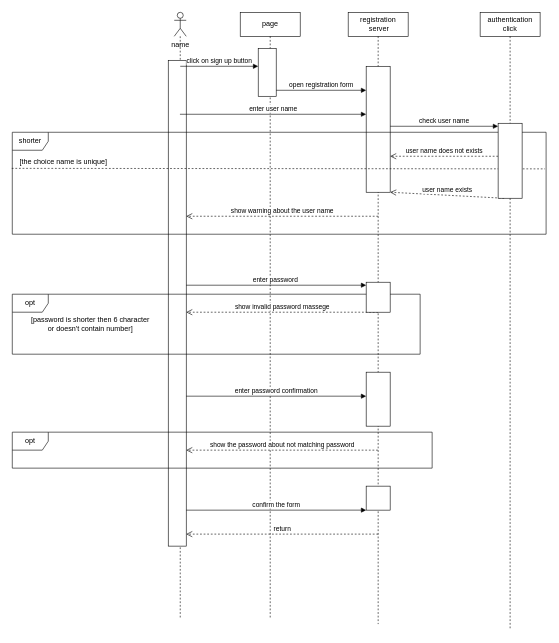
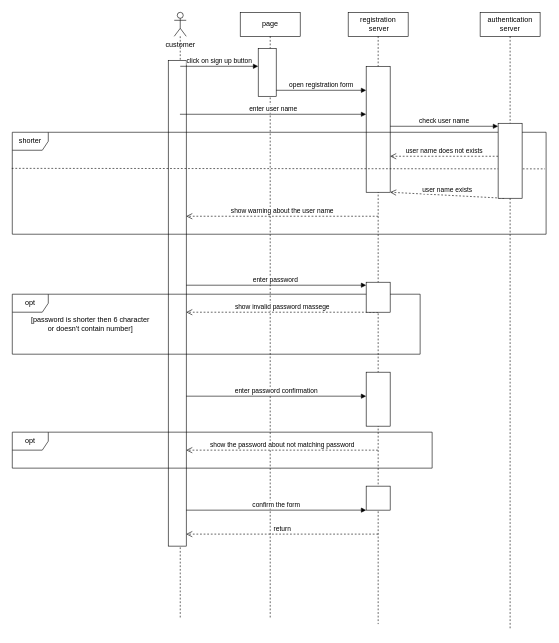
node "authentication click": label "authentication click" -> "authentication server"
node "name": label "name" -> "customer"
node "[the choice name is unique]": removed
